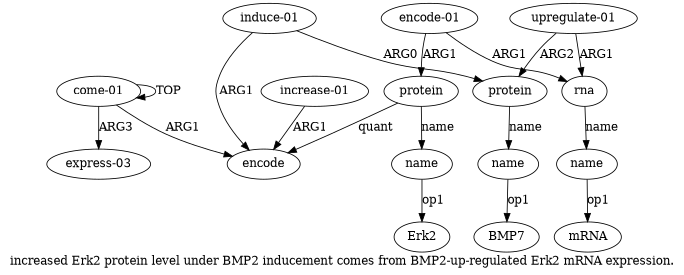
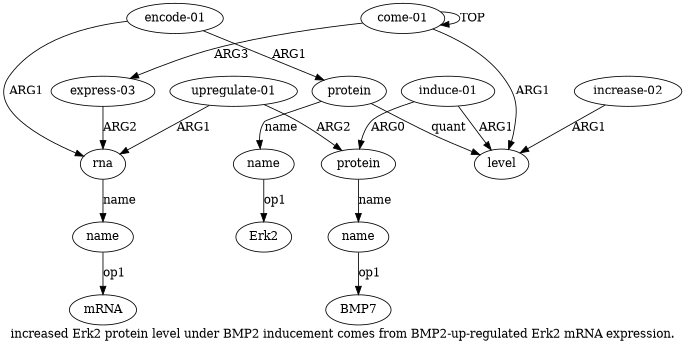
node "increase-01": label "increase-01" -> "increase-02"
edge "express-03" -> "rna": added, label "ARG2"
node "encode": label "encode" -> "level"
